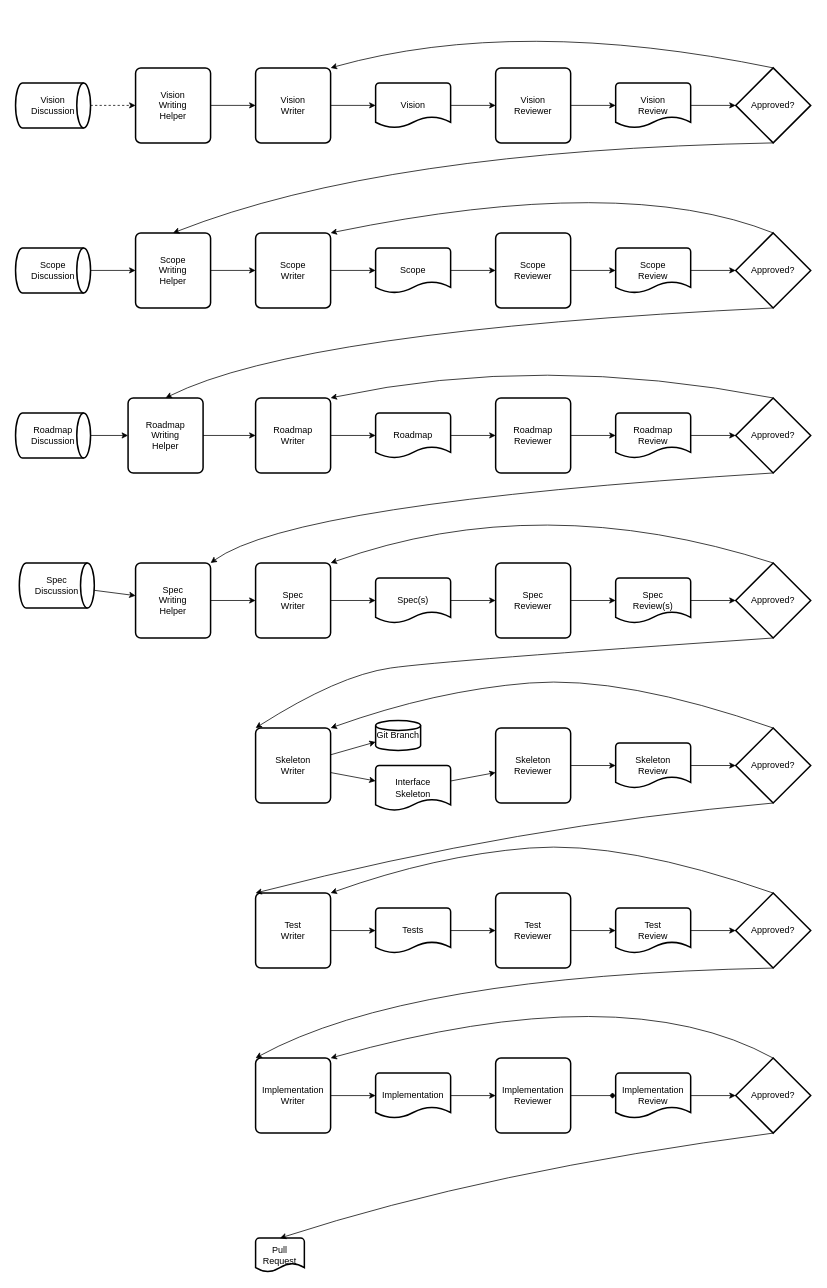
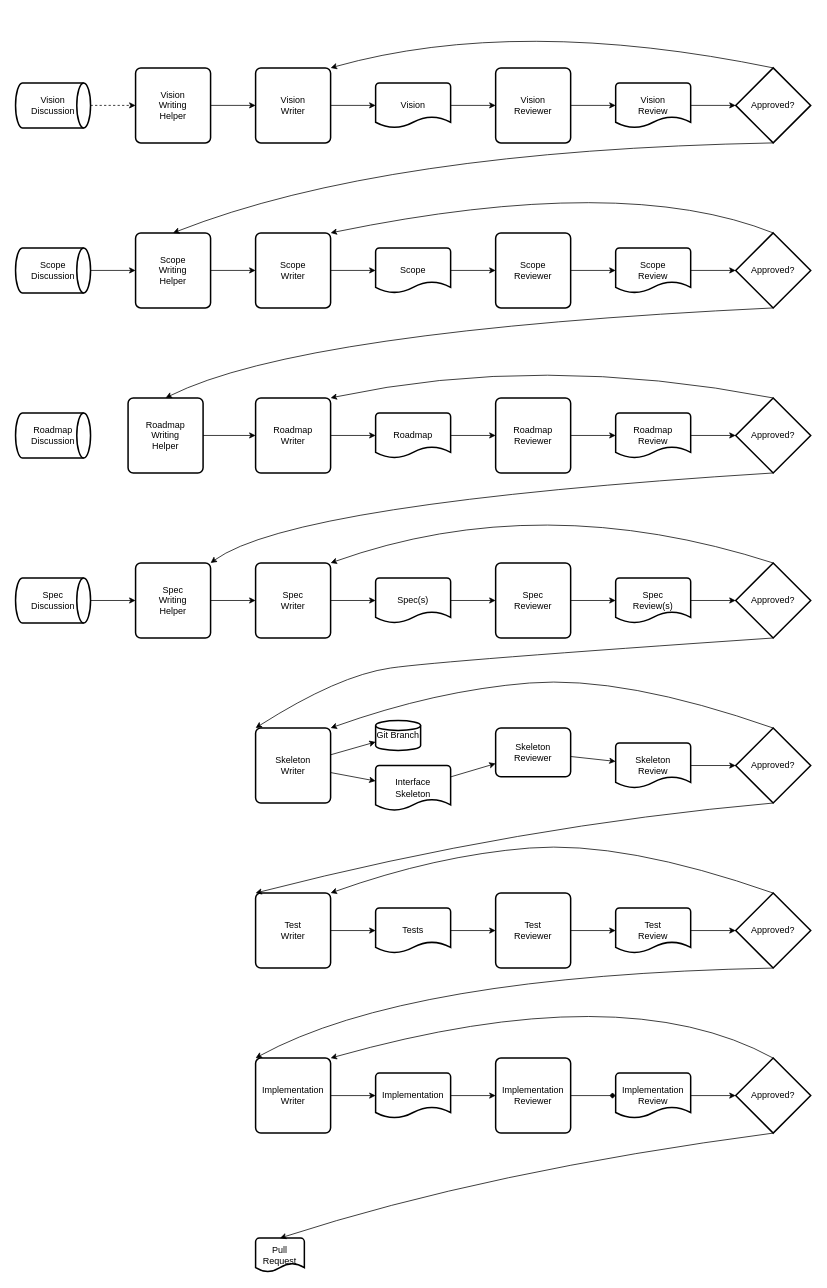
edge "Roadmap Discussion" -> "Roadmap Writing Helper": removed
node "Spec Discussion": moved (57, 585) -> (53, 600)
node "Skeleton Reviewer": size 75x75 -> 75x49
